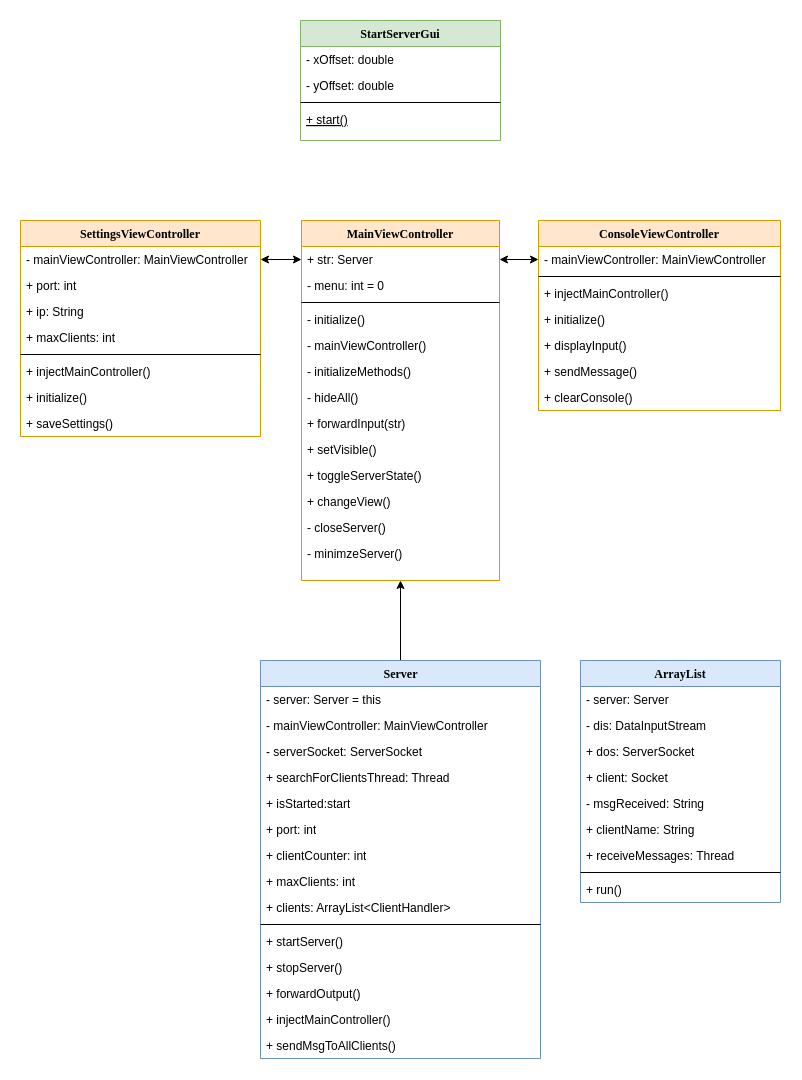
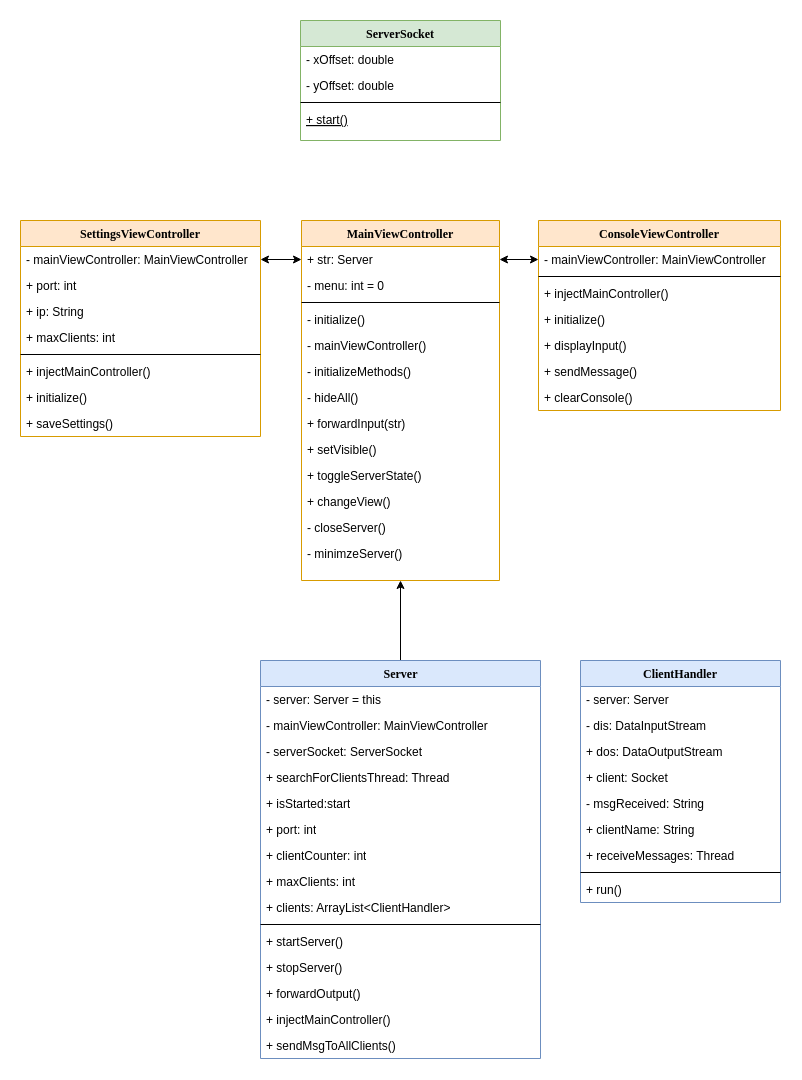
node "StartServerGui": label "StartServerGui" -> "ServerSocket"
node "ArrayList": label "ArrayList" -> "ClientHandler"
node "+ dos: ServerSocket": label "+ dos: ServerSocket" -> "+ dos: DataOutputStream"
